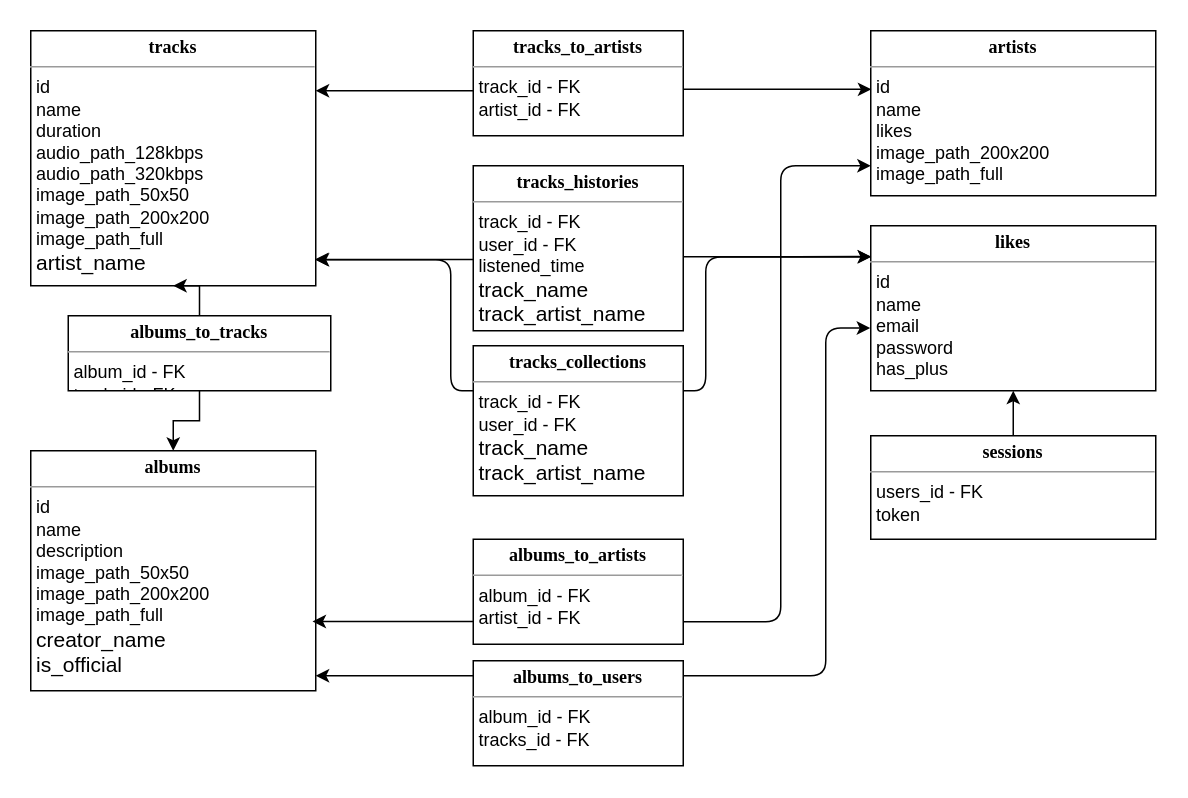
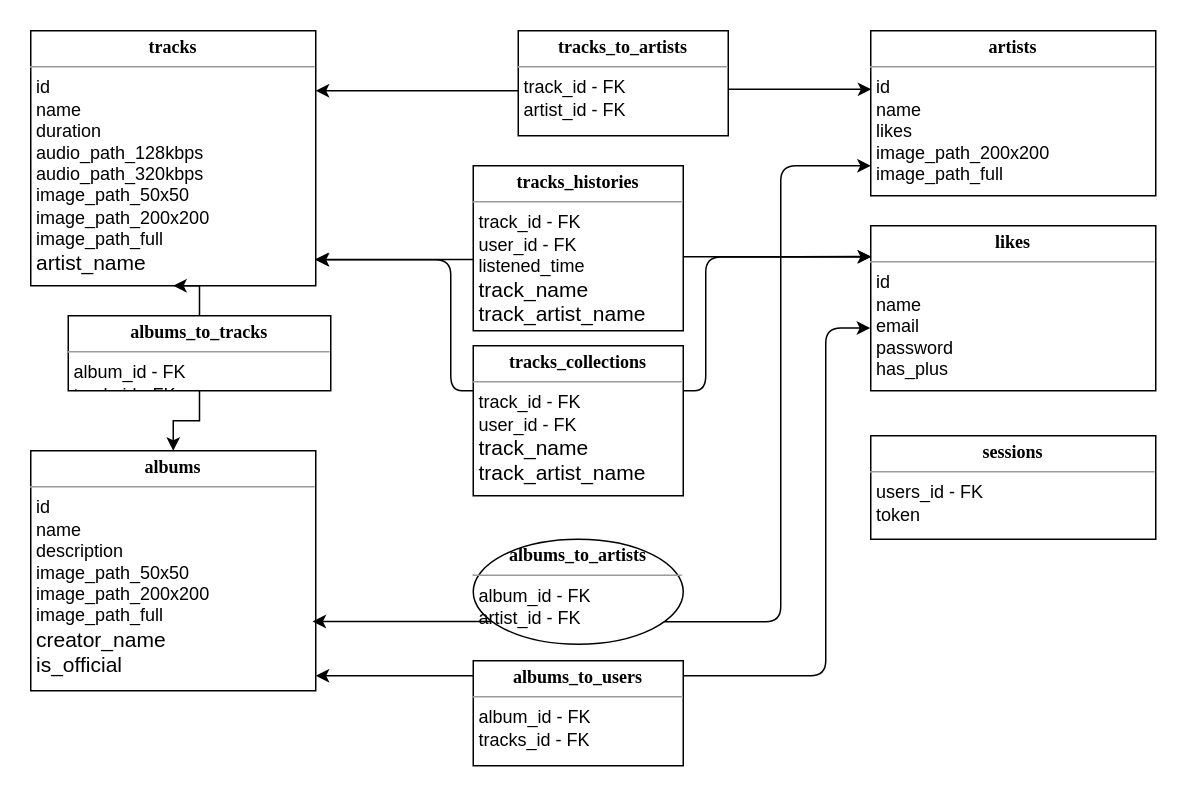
node "tracks_to_artists track_id - FK artist_id - FK": moved (578, 83) -> (623, 83)
edge "sessions users_id - FK token" -> "likes id name email password has_plus": removed
node "albums_to_artists album_id - FK artist_id - FK": shape rectangle -> ellipse
